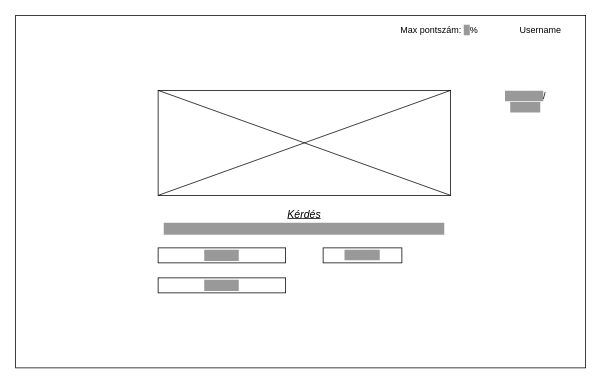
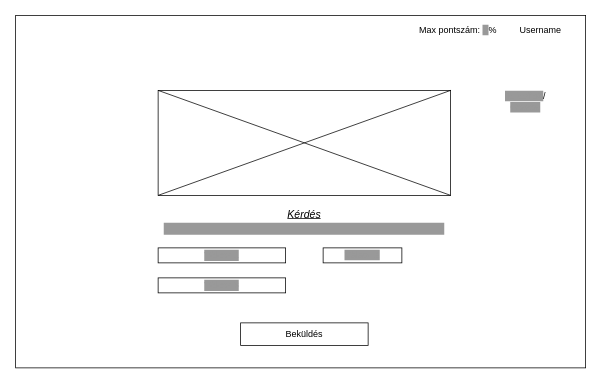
node "Max pontszám: X%": moved (439, 30) -> (458, 30)
node "Beküldés": added
